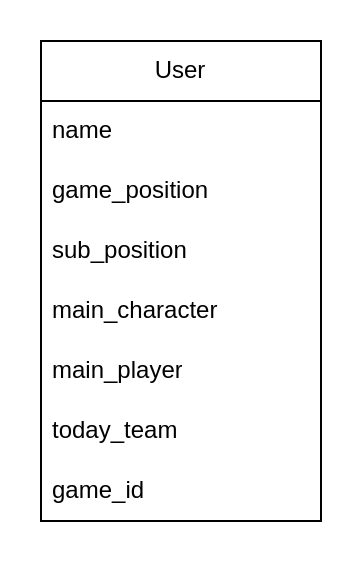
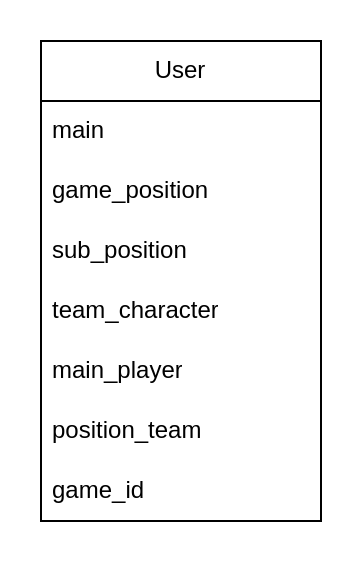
node "name": label "name" -> "main"
node "main_character": label "main_character" -> "team_character"
node "today_team": label "today_team" -> "position_team"
